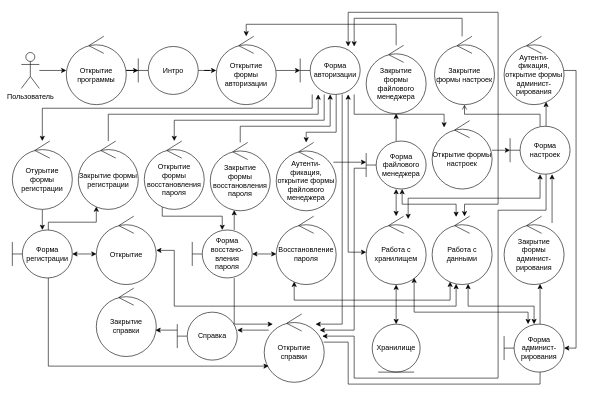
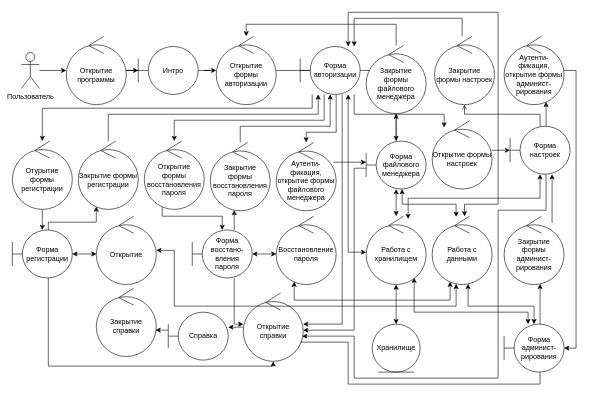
edge "Открытие формы авторизации" -> "Форма авторизации": now "Открытие формы авторизации" -> "Форма файлового менеджера"
node "Справка": moved (207, 336) -> (198, 336)
node "Открытие справки": moved (294, 348) -> (273, 327)
